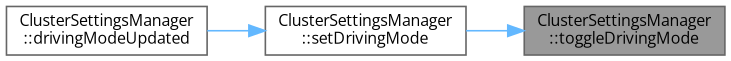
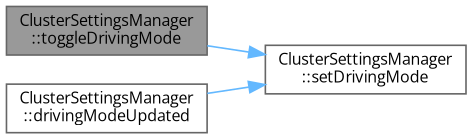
edge "ClusterSettingsManager ::setDrivingMode" -> "ClusterSettingsManager ::toggleDrivingMode": reversed
